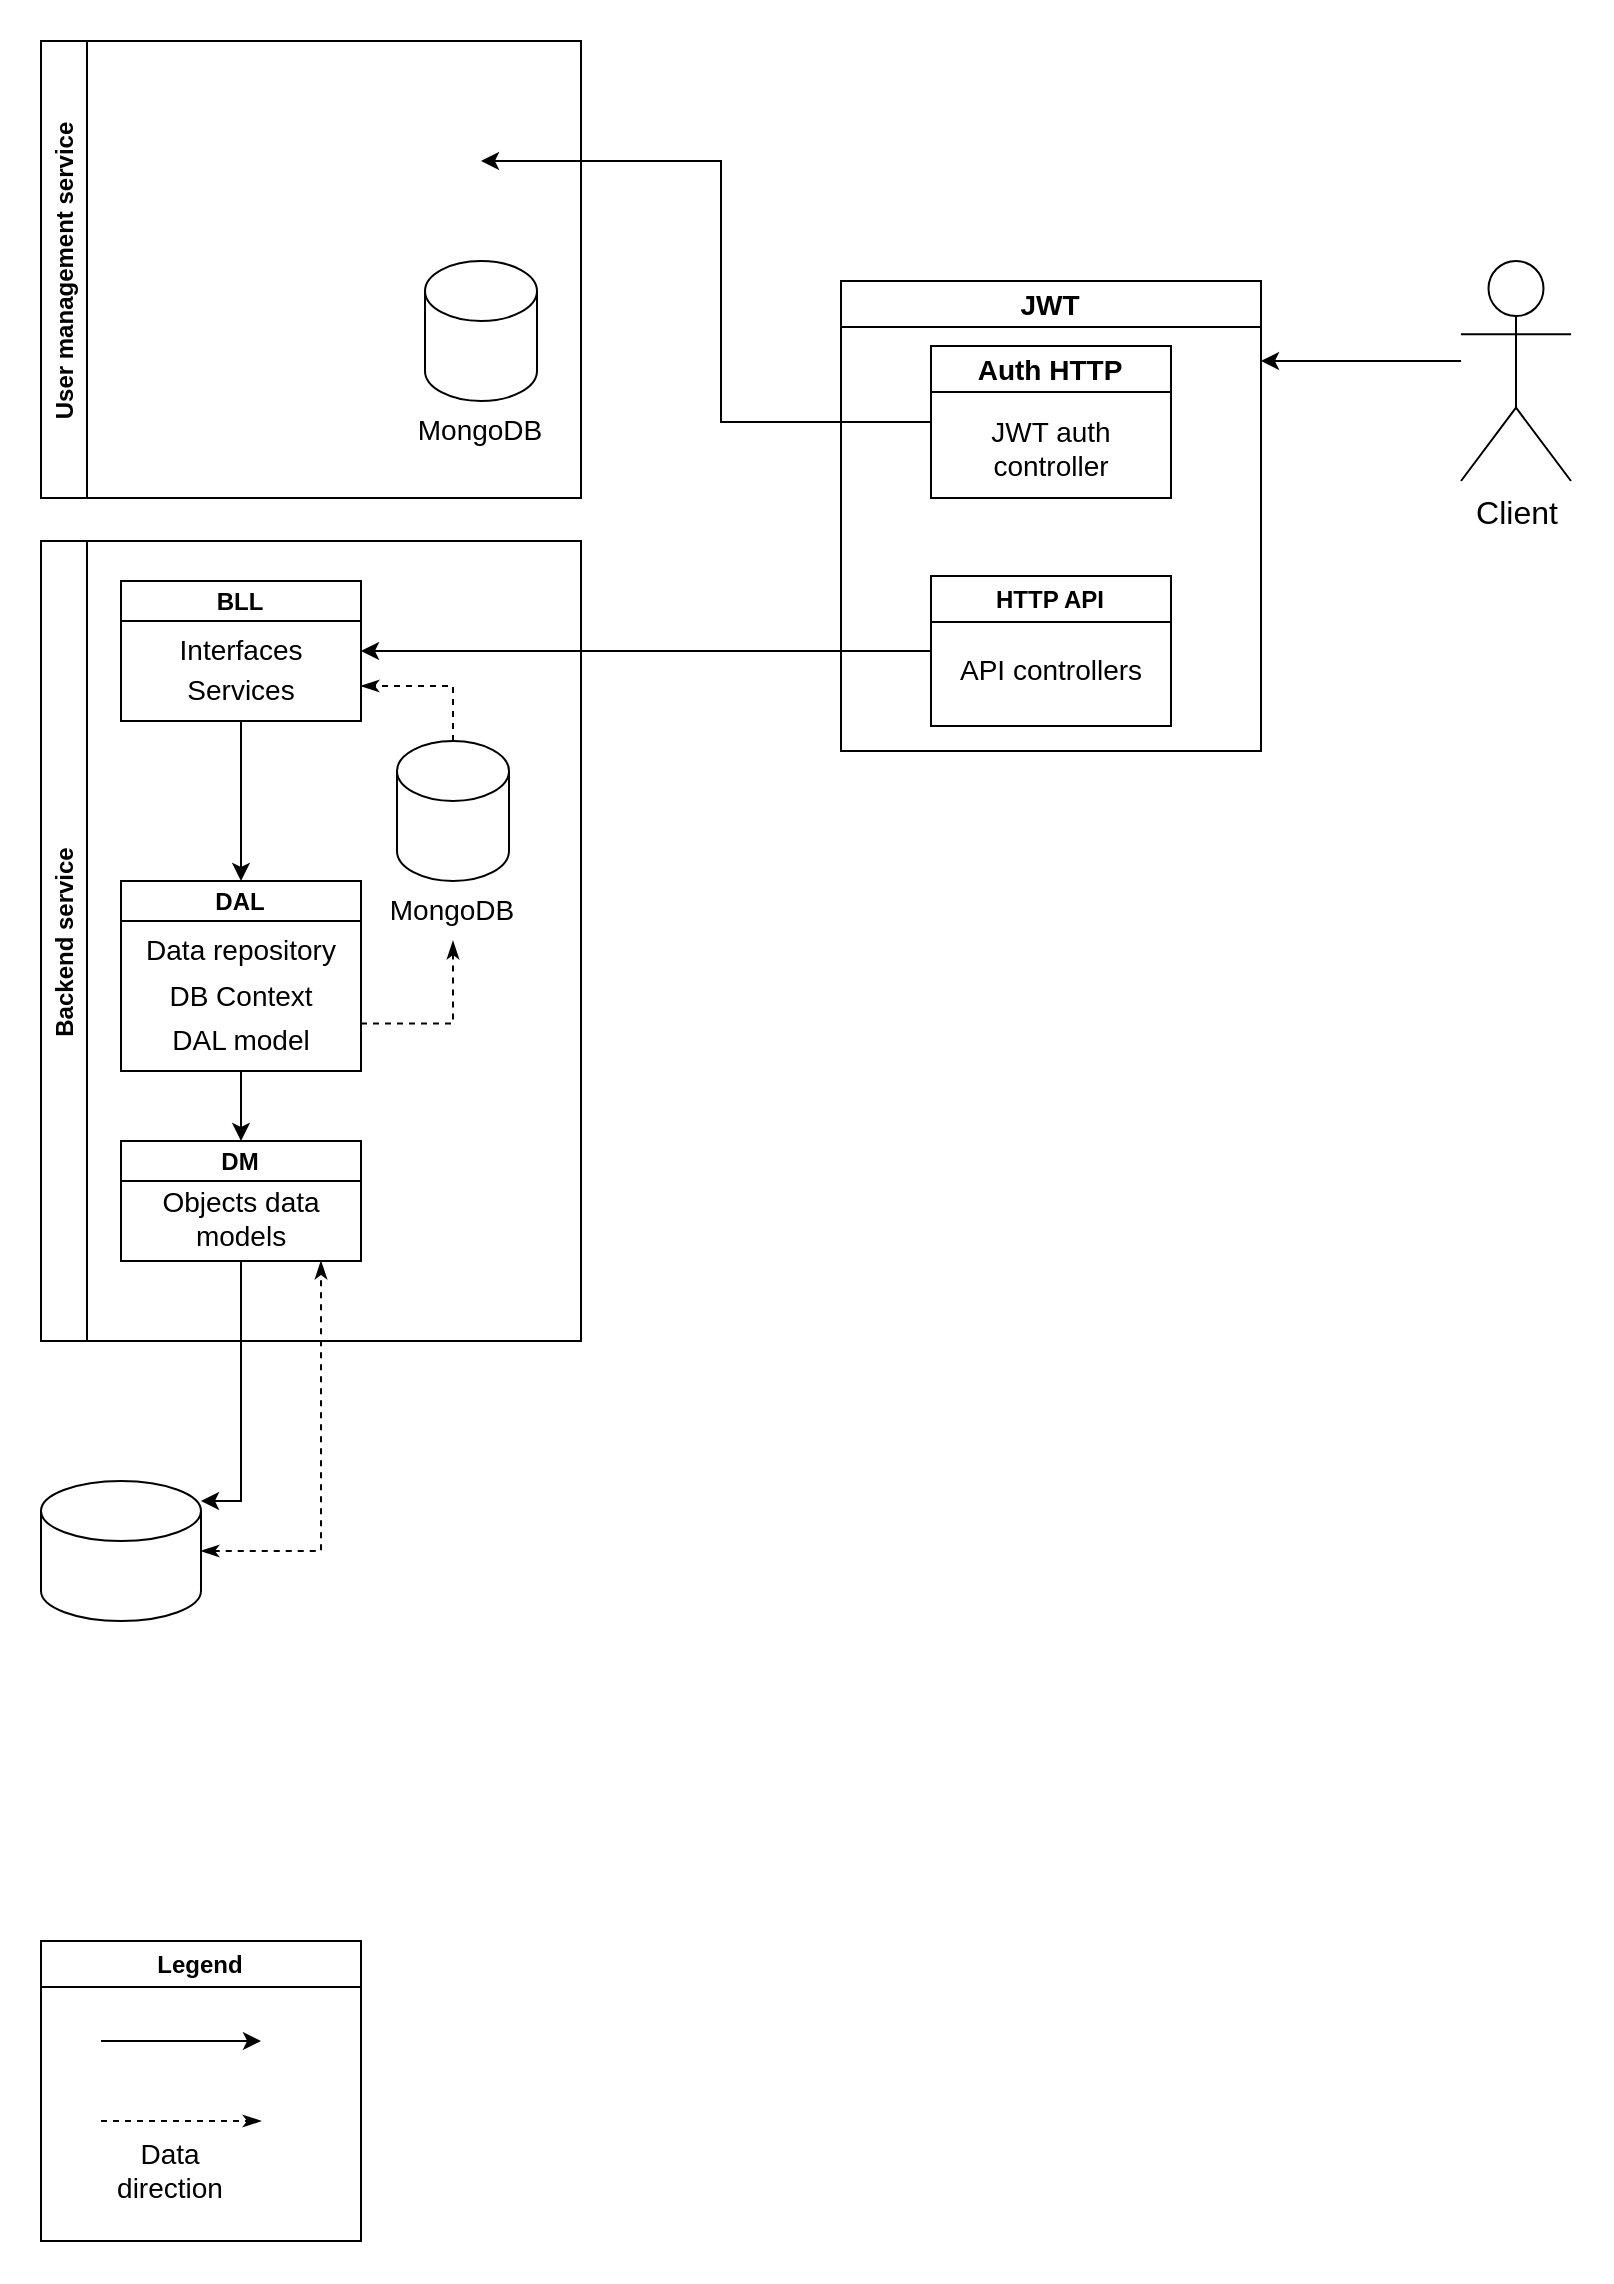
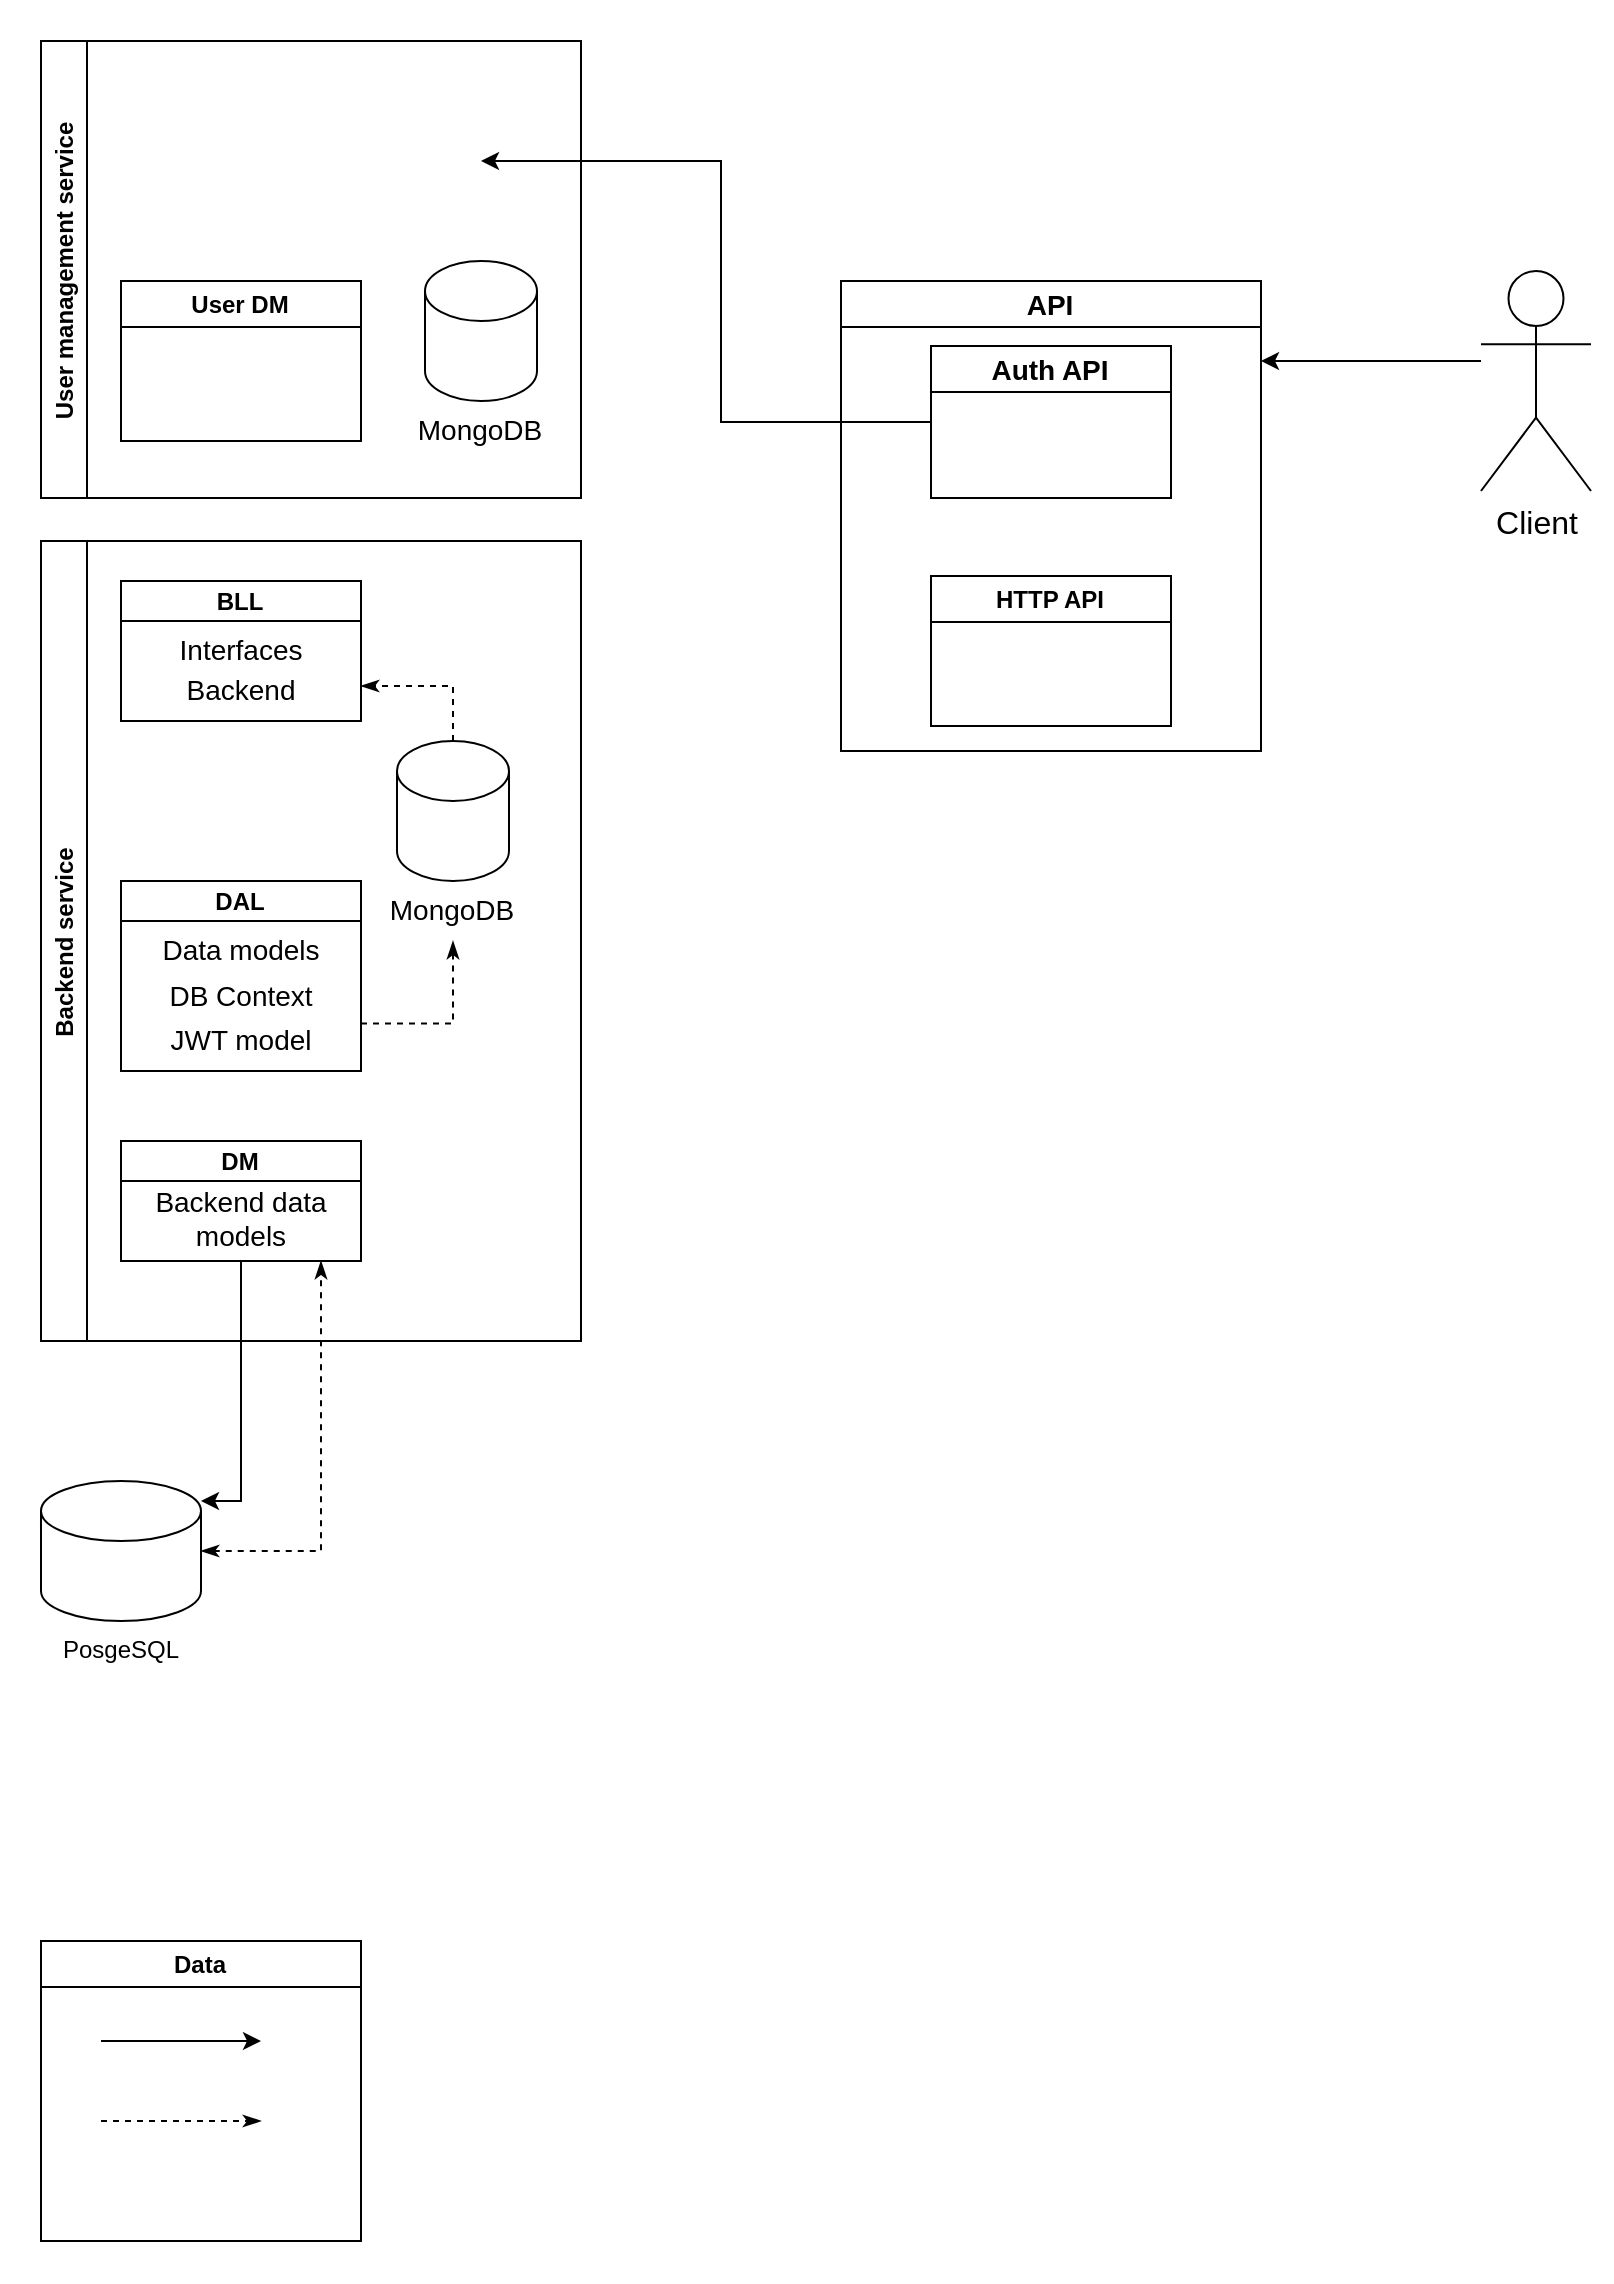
node "JWT": label "JWT" -> "API"
node "User DM": added
node "Auth HTTP": label "Auth HTTP" -> "Auth API"
node "Client": moved (1516, 371) -> (1536, 381)
node "JWT auth controller": removed
edge "HTTP API" -> "BLL": removed
node "API controllers": removed
node "Services": label "Services" -> "Backend"
edge "BLL" -> "DAL": removed
node "Data repository": label "Data repository" -> "Data models"
node "DAL model": label "DAL model" -> "JWT model"
edge "DAL" -> "DM": removed
node "Objects data models": label "Objects data models" -> "Backend data models"
node "PosgeSQL": added
node "Legend": label "Legend" -> "Data"
node "Data direction": removed
